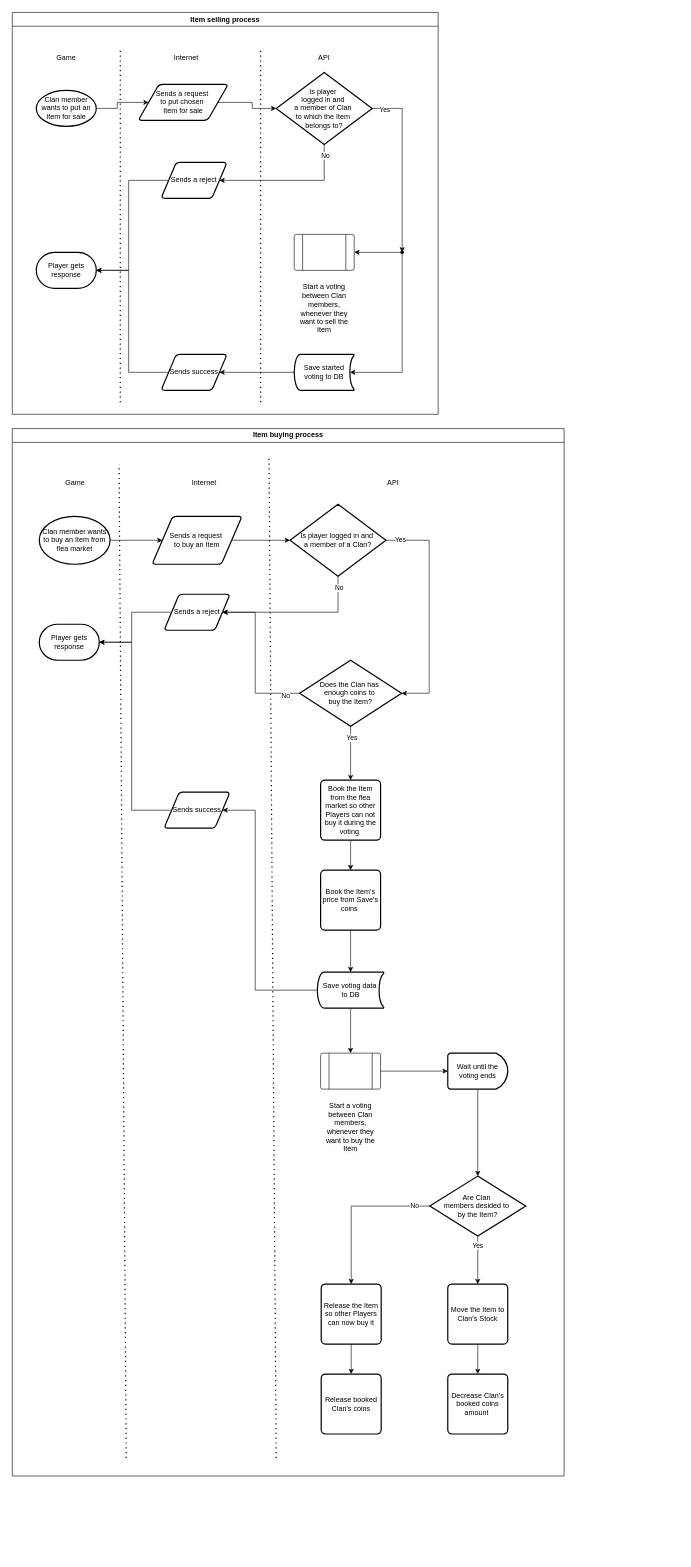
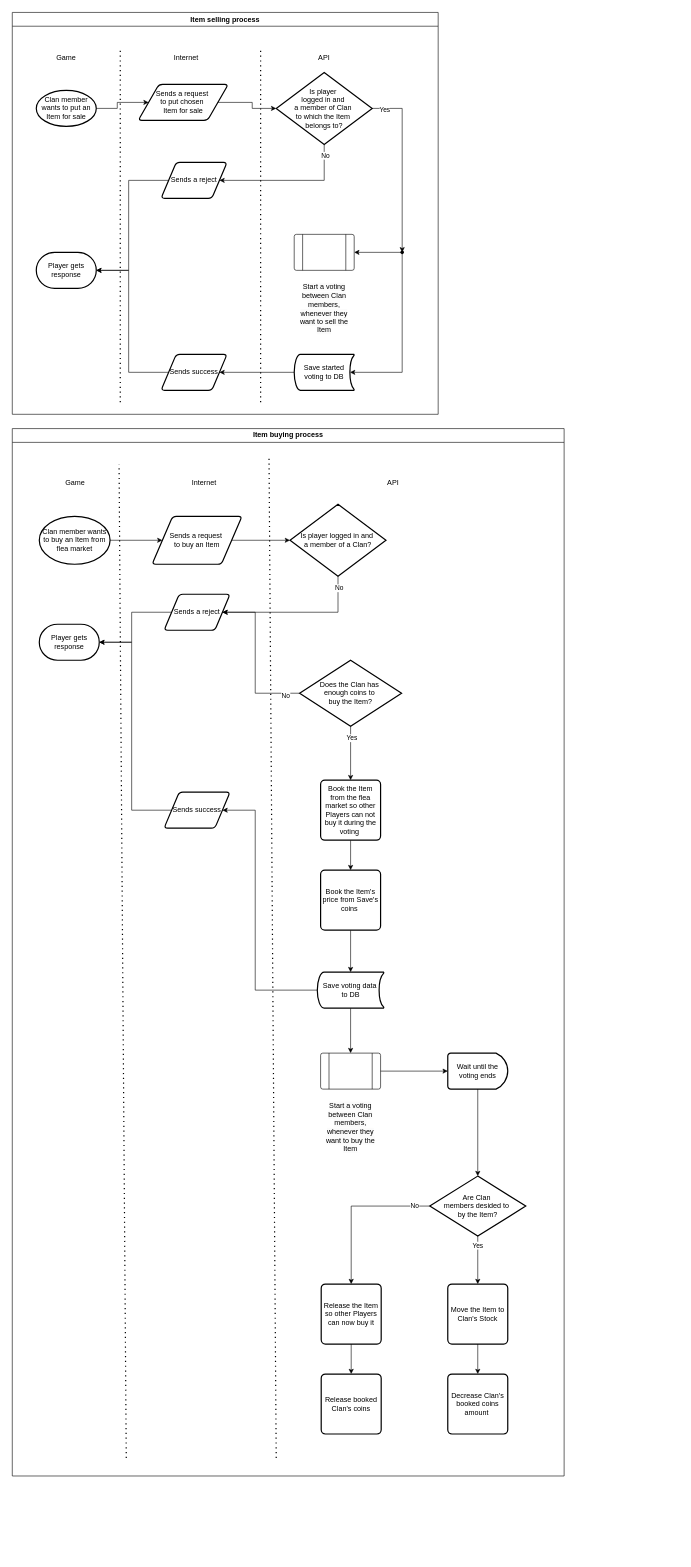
edge "Is player logged in and a member of a Clan?" -> "Does the Clan has enough coins to buy the Item?": removed, label "Yes"
